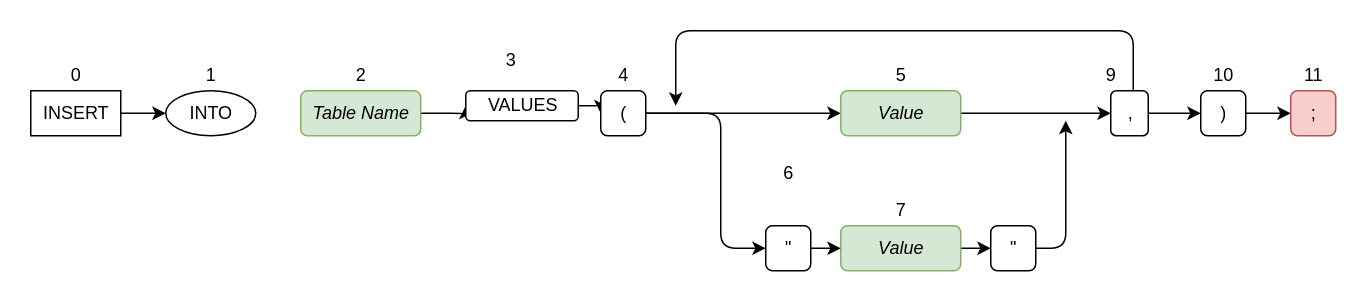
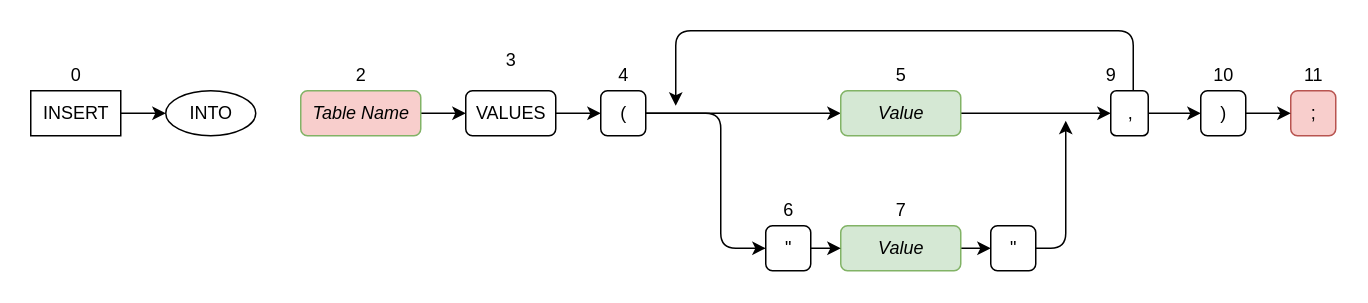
node "1": removed
node "VALUES": size 113x30 -> 90x45
node "Table Name": fillcolor #d5e8d4 -> #f8cecc
node "6": moved (788, 173) -> (788, 211)
